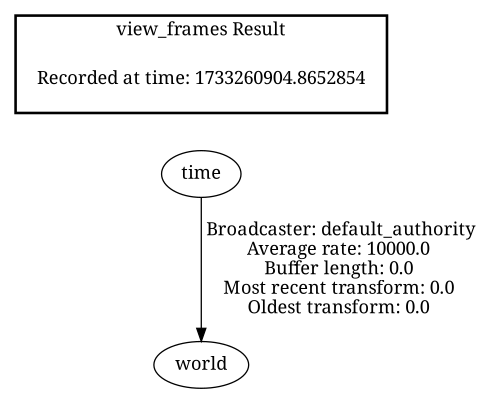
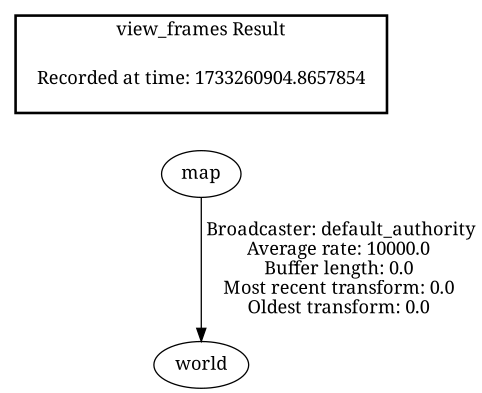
node "Recorded at time: 1733260904.8652854": label "Recorded at time: 1733260904.8652854" -> "Recorded at time: 1733260904.8657854"
node "time": label "time" -> "map"
